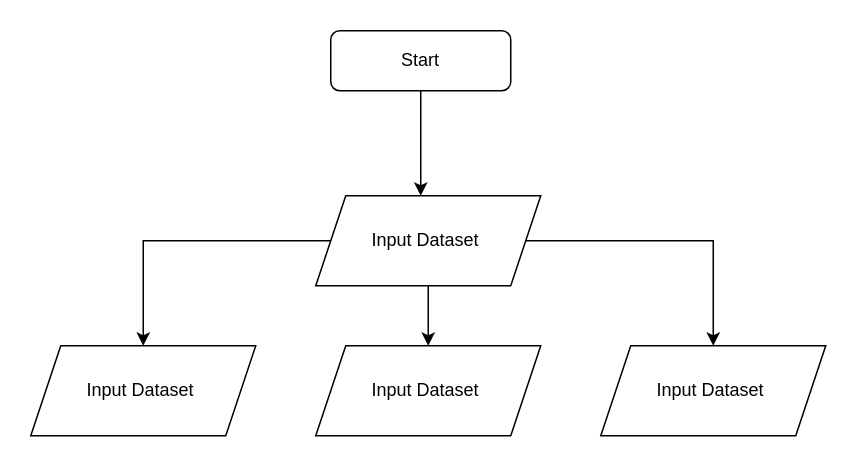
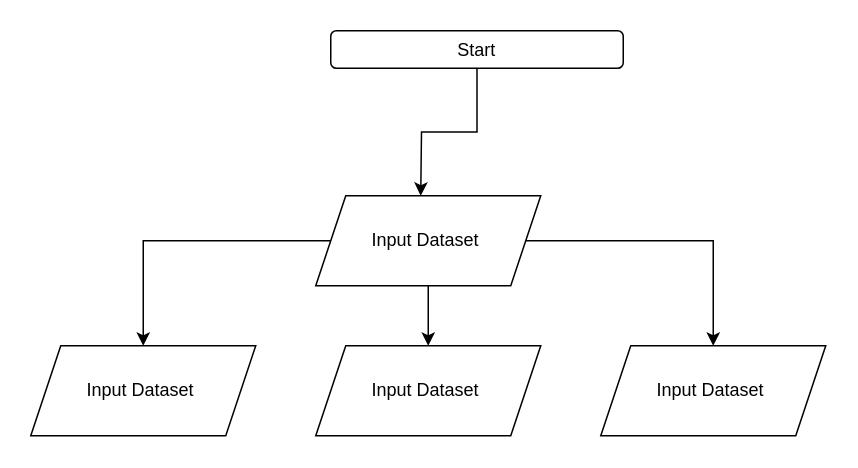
node "Start": size 180x60 -> 293x38
